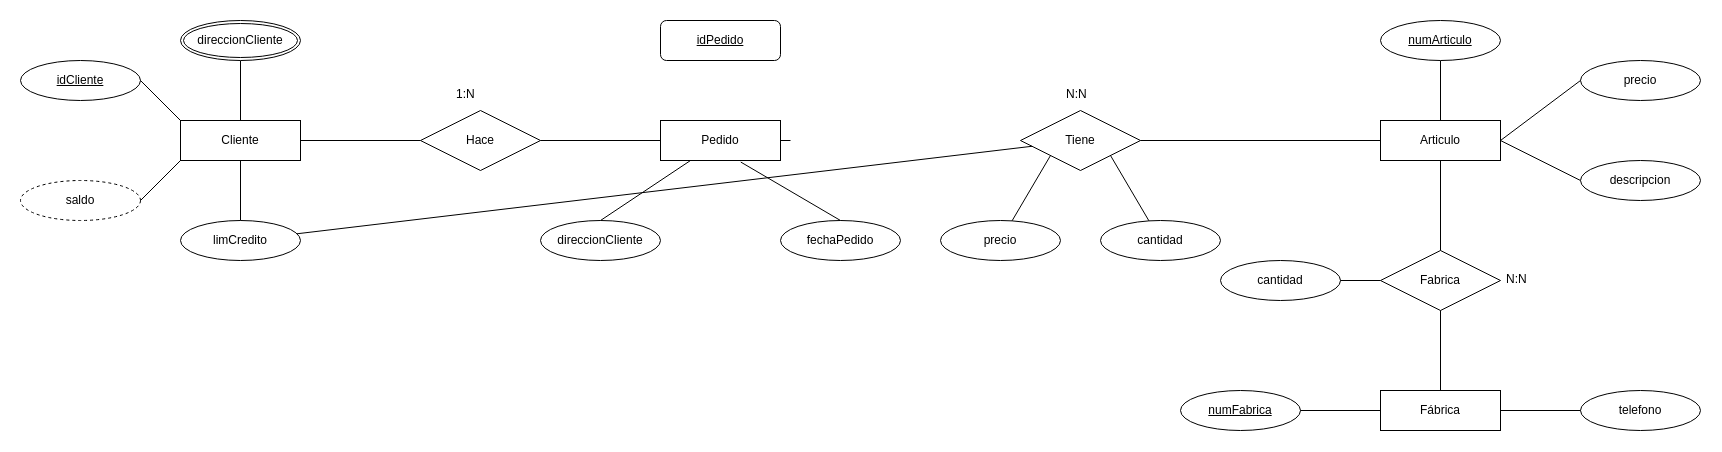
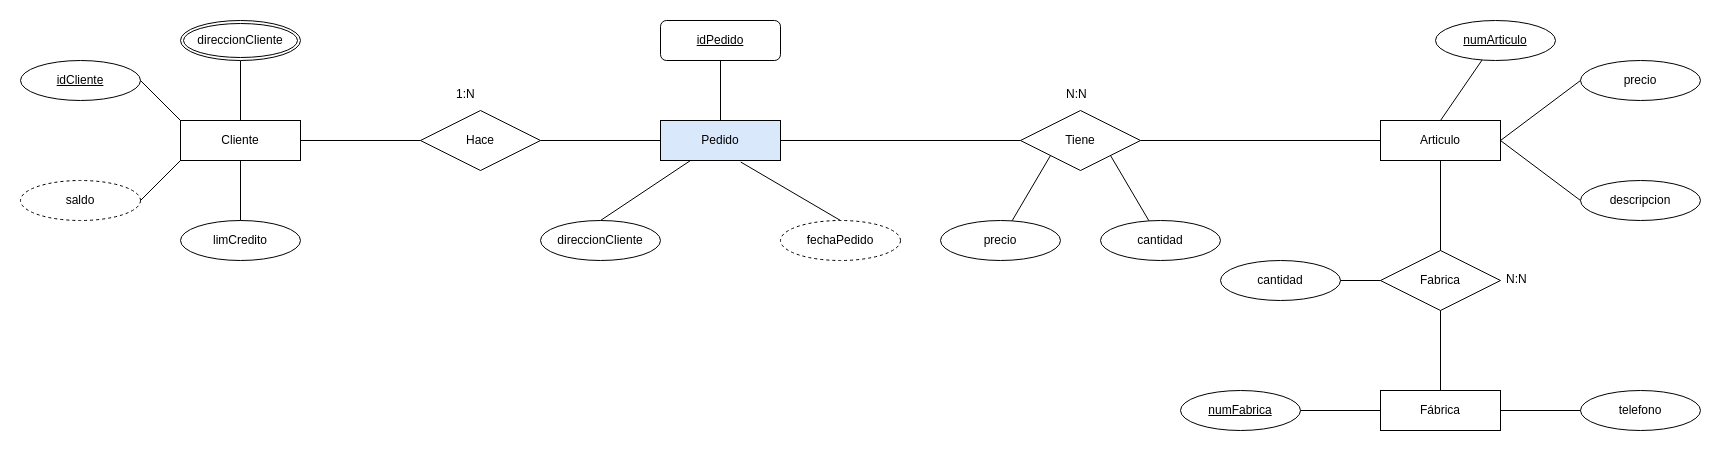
node "numArticulo": moved (1441, 41) -> (1496, 41)
edge "idPedido" -- "Pedido": added
node "Pedido": fillcolor #ffffff -> #dae8fc
node "descripcion": moved (1641, 181) -> (1641, 201)
edge "Tiene" -- "limCredito": now "Tiene" -- "Pedido"
node "fechaPedido": style solid -> dashed
